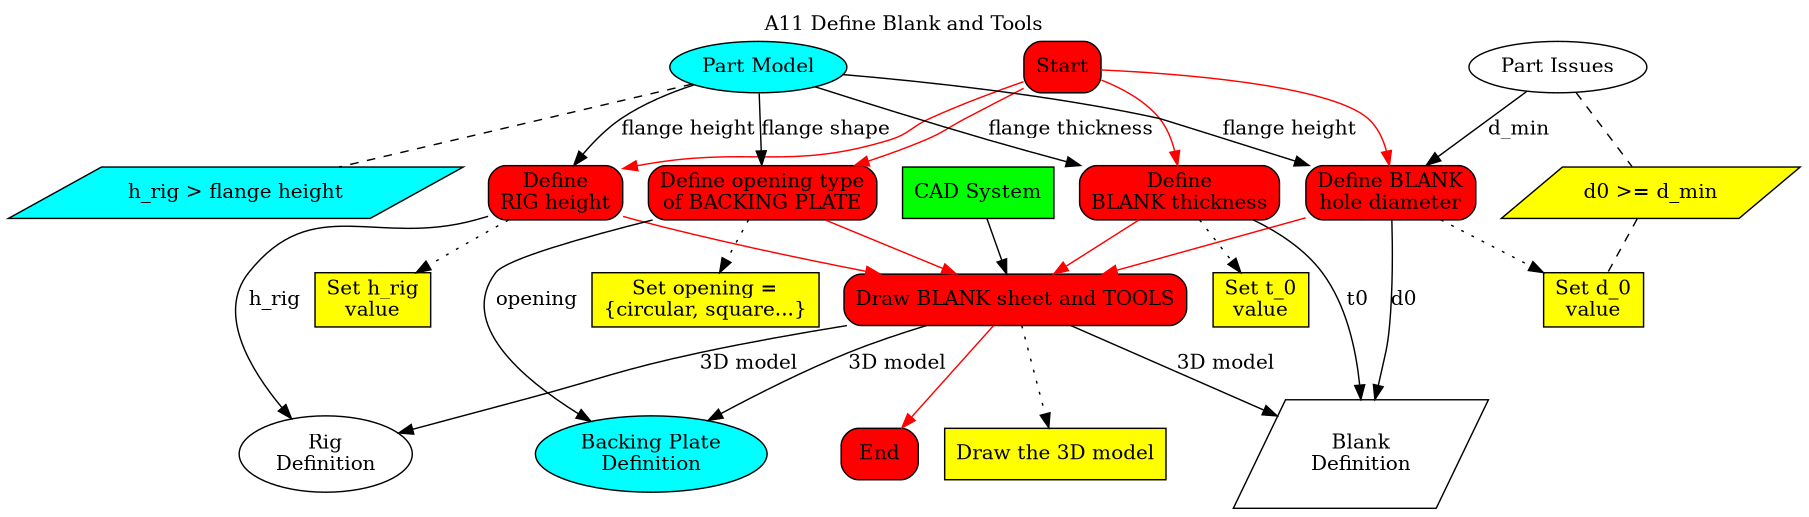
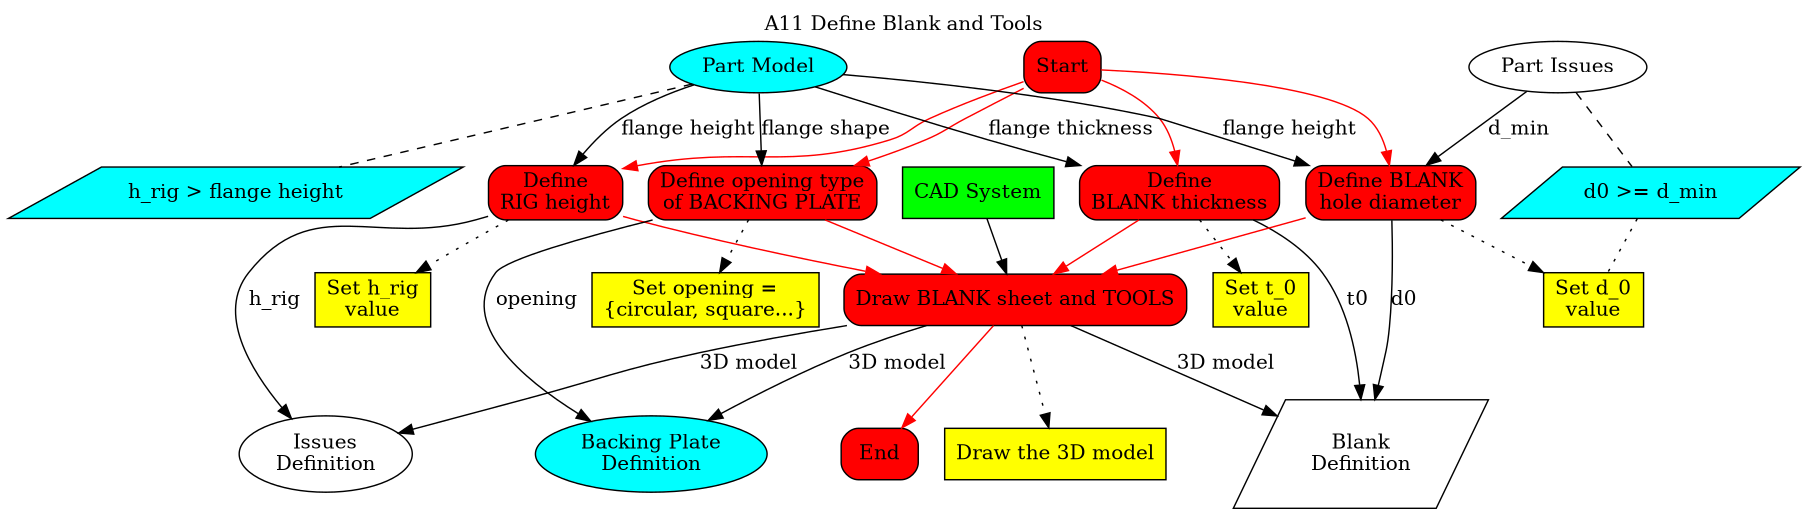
node "d0 >= d_min": fillcolor yellow -> cyan
edge "d0 >= d_min" -- "Set d_0 value": style dashed -> dotted
node "Rig Definition": label "Rig Definition" -> "Issues Definition"
